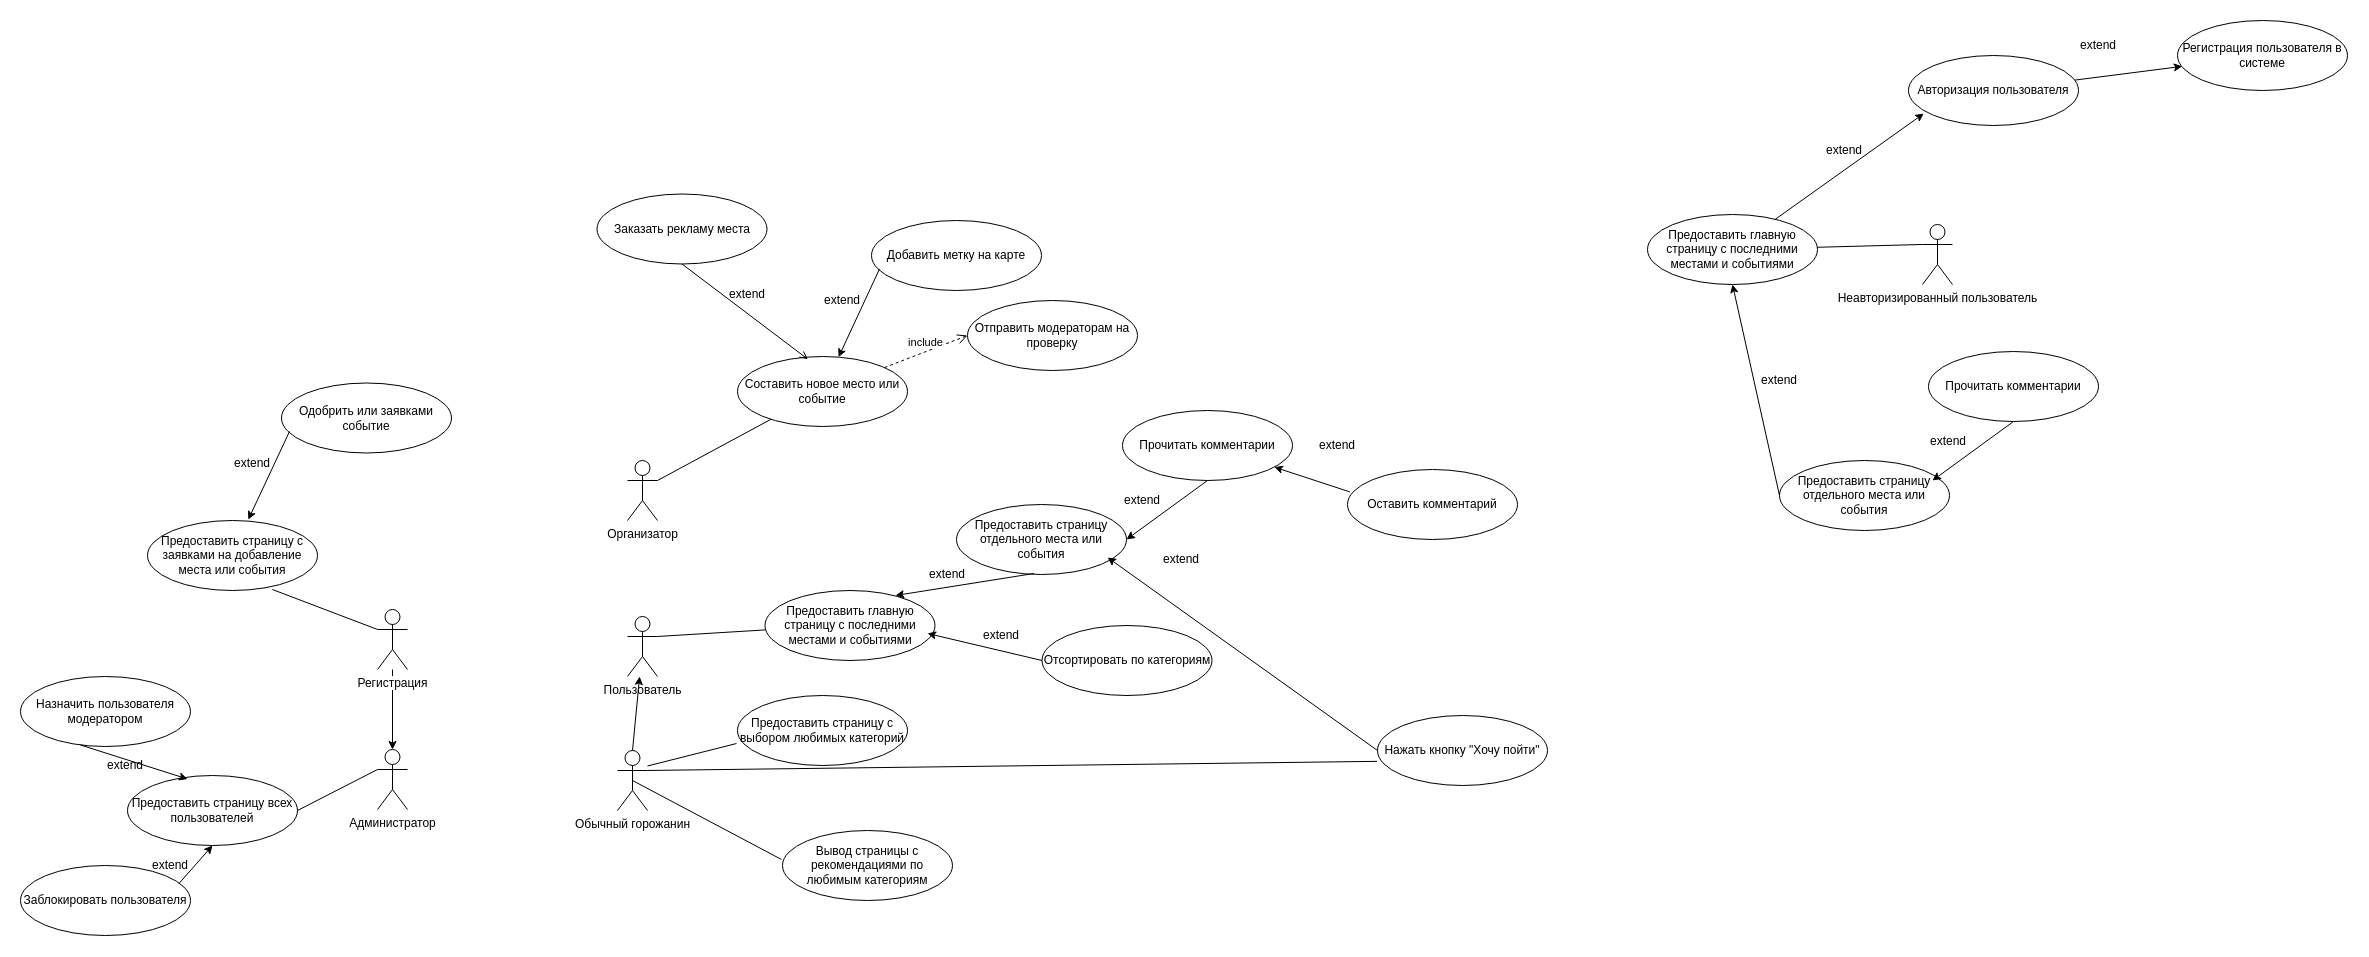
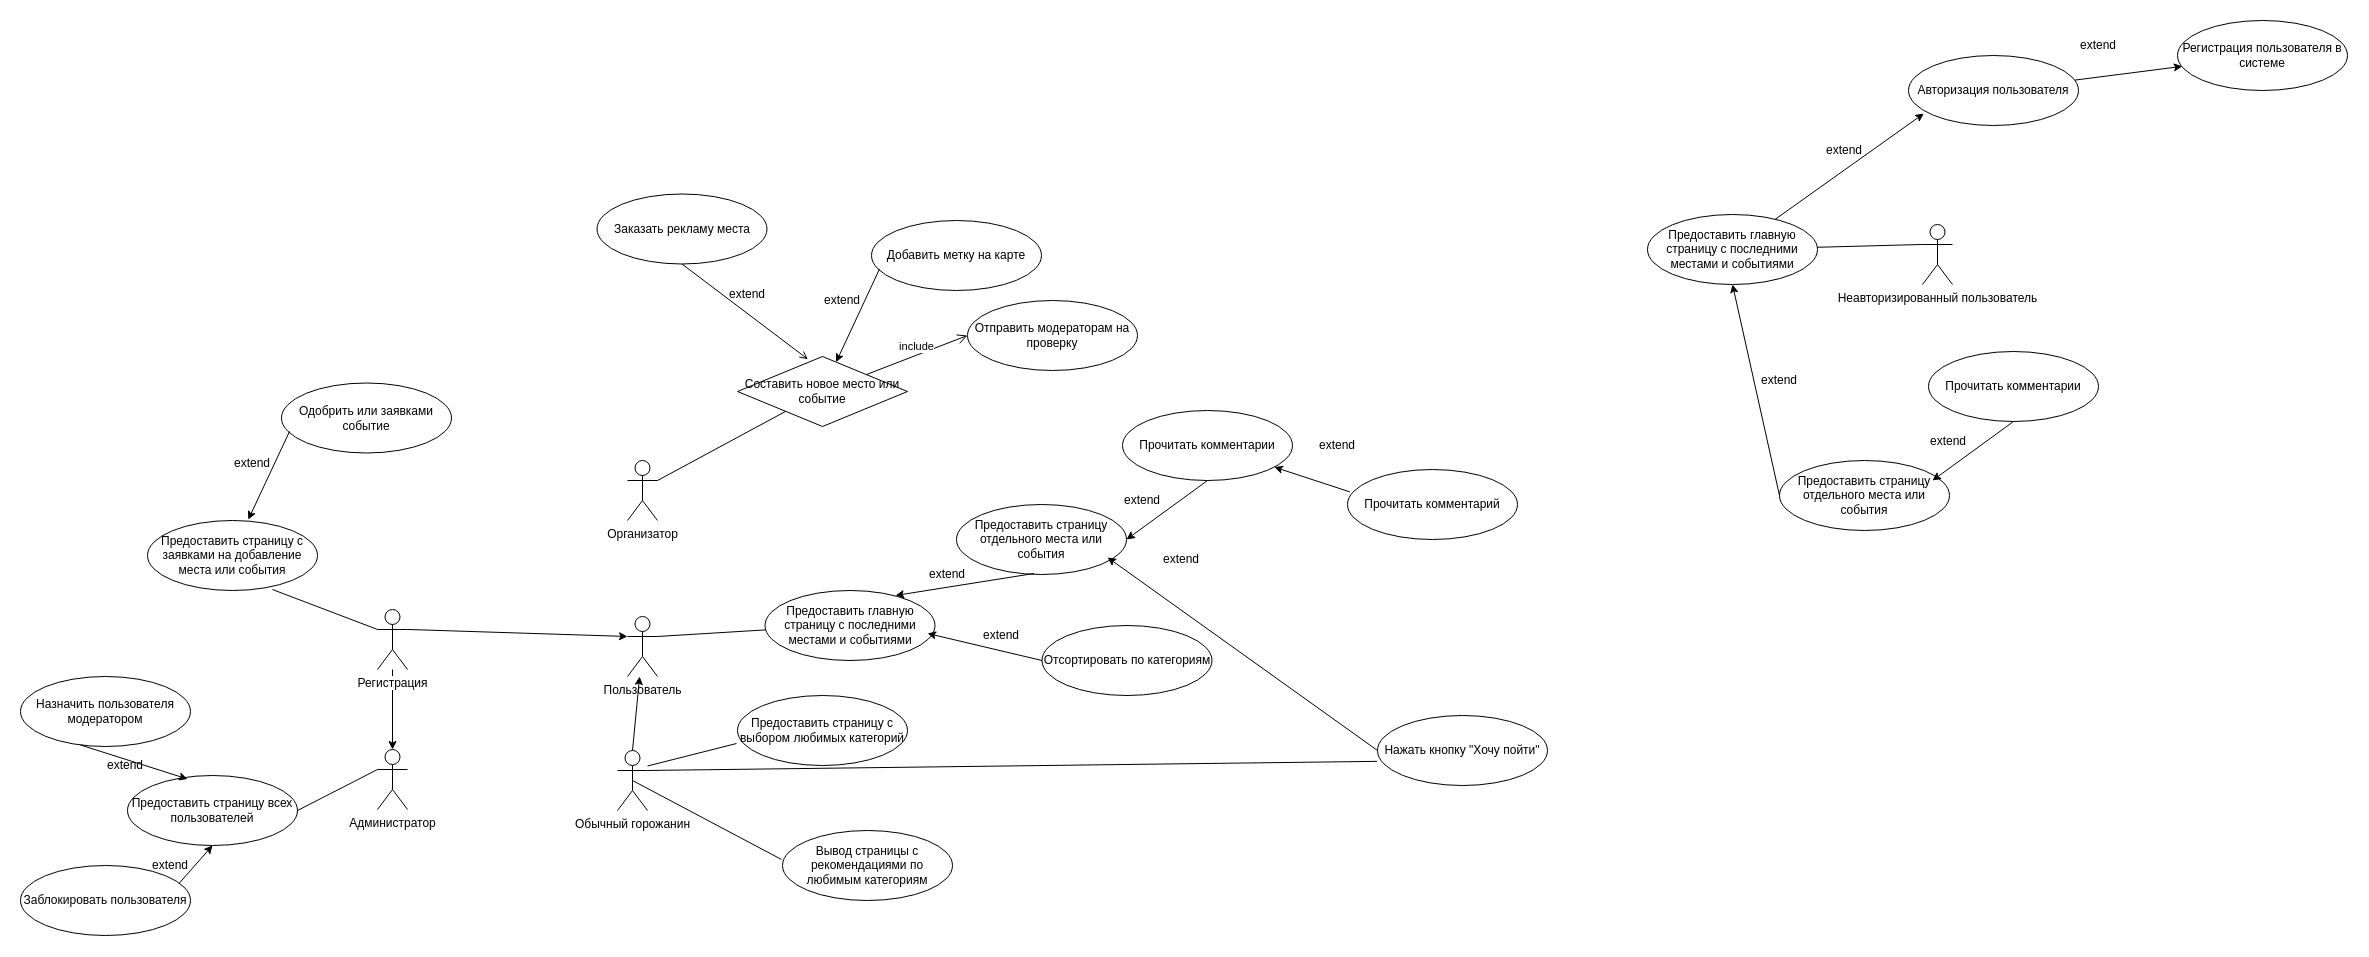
edge "Составить новое место или событие" -> "Отправить модераторам на проверку": style dashed -> solid
node "Составить новое место или событие": shape ellipse -> diamond
node "Оставить комментарий": label "Оставить комментарий" -> "Прочитать комментарий"
edge "Регистрация" -> "Пользователь": added
